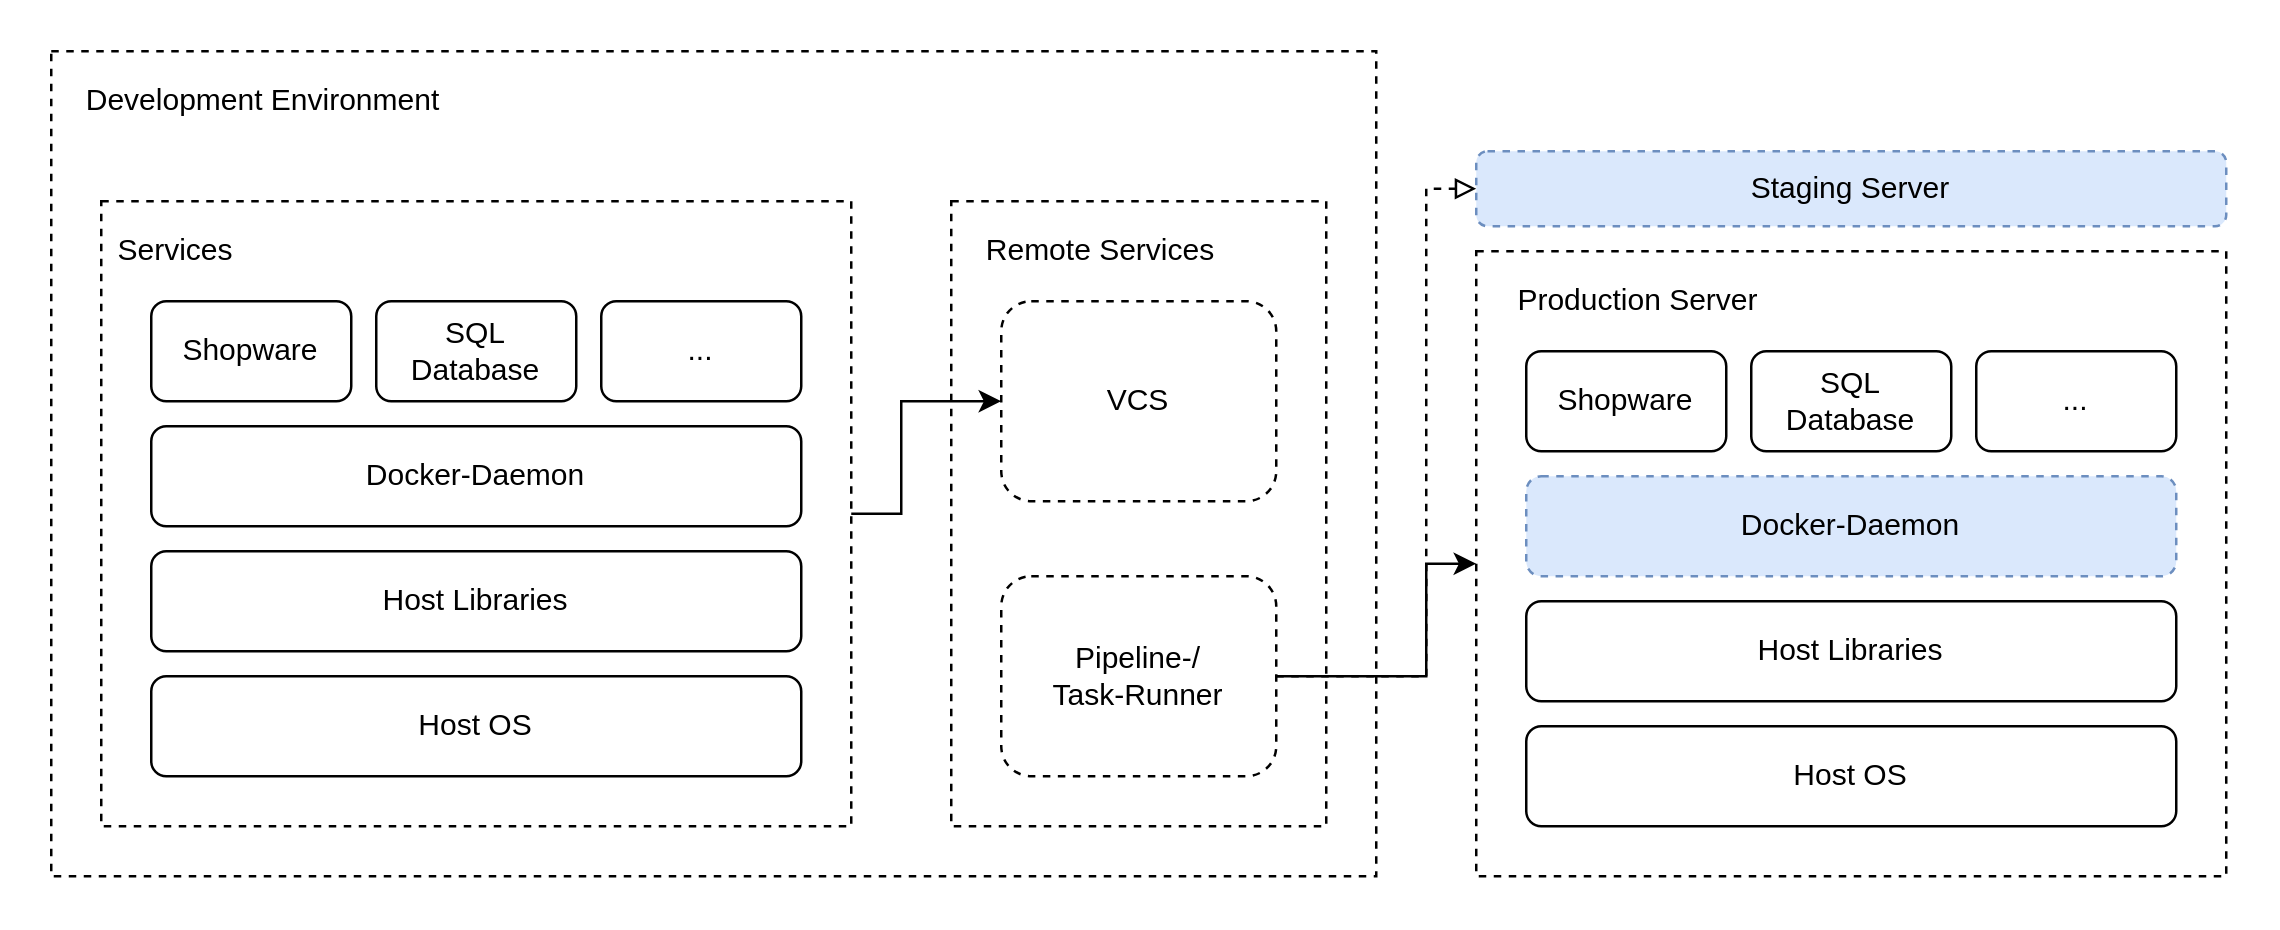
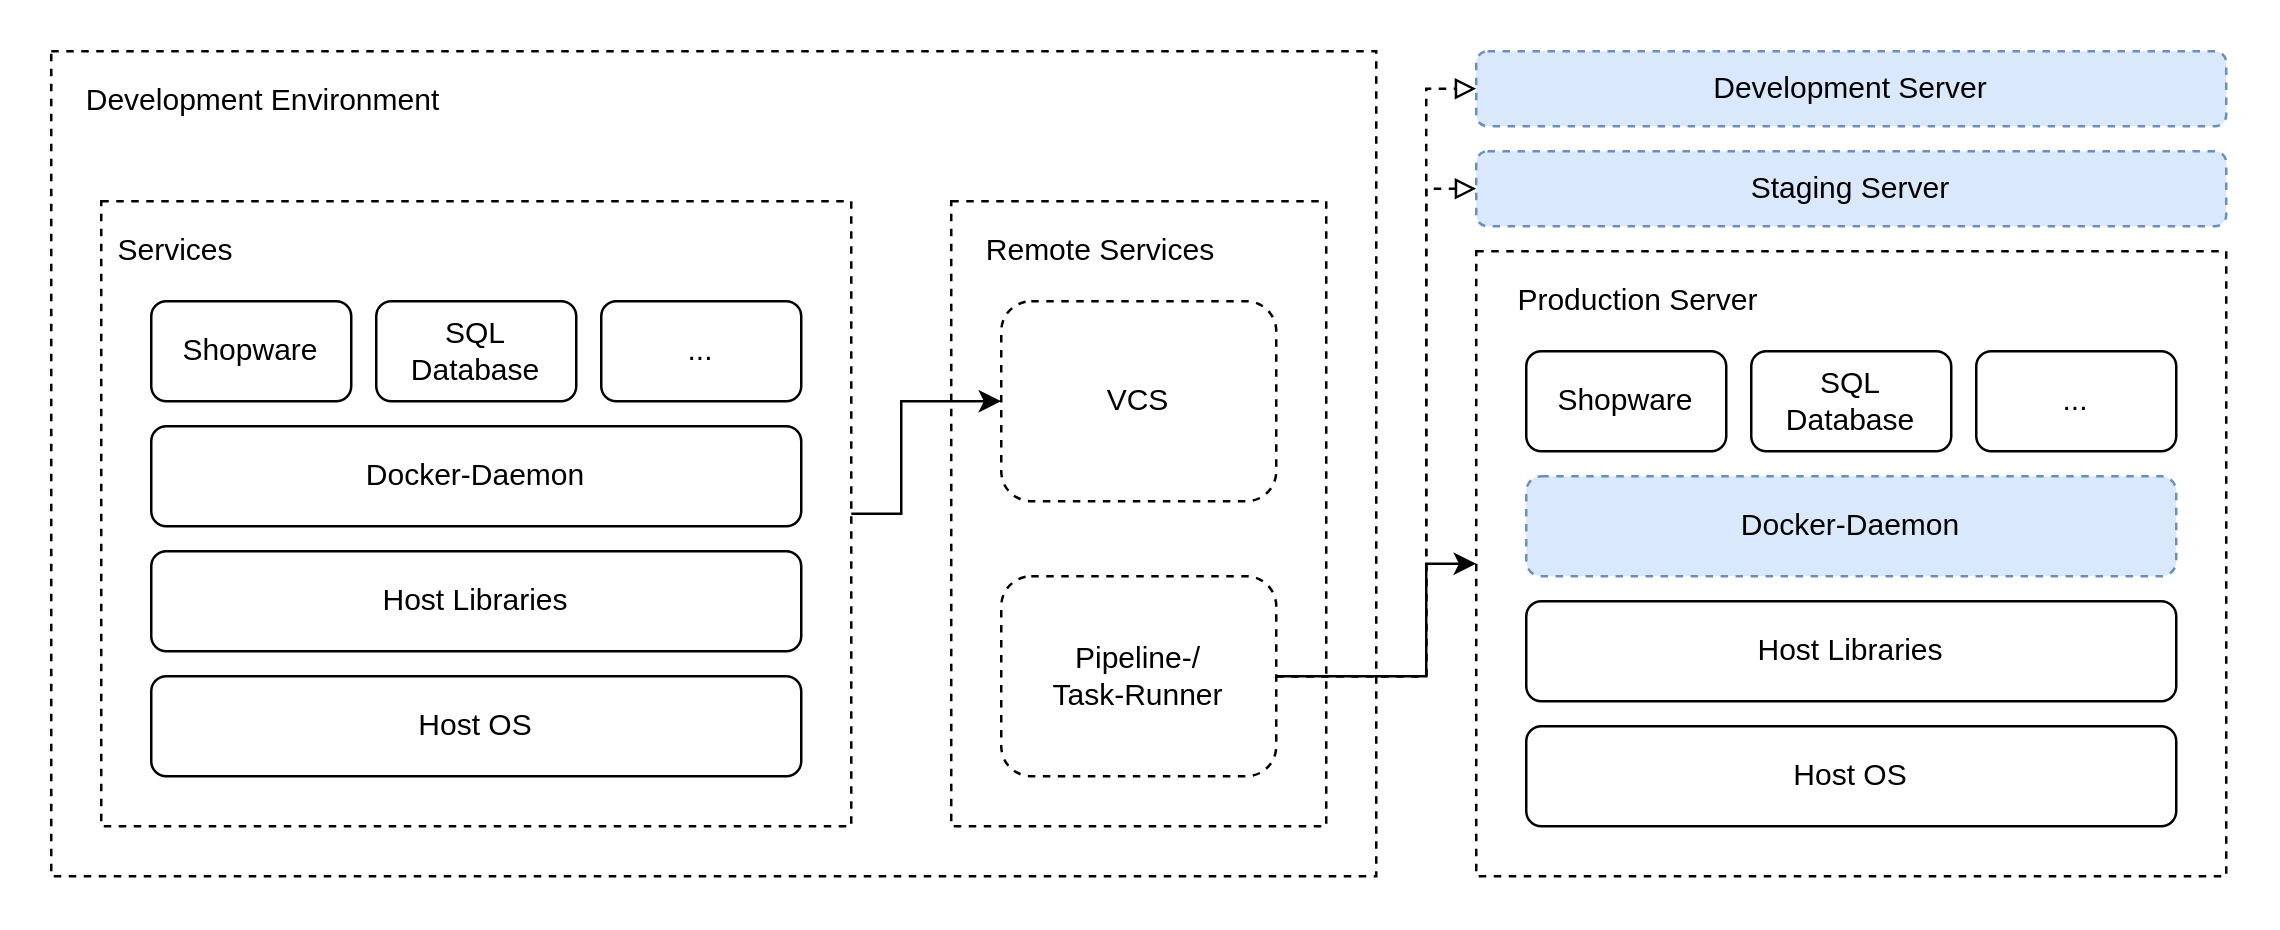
node "Development Server": added
edge "Pipeline-/ Task-Runner" -> "Development Server": added
